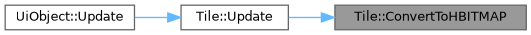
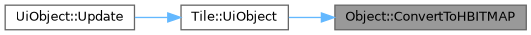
node "Tile::Update": label "Tile::Update" -> "Tile::UiObject"
node "Tile::ConvertToHBITMAP": label "Tile::ConvertToHBITMAP" -> "Object::ConvertToHBITMAP"
